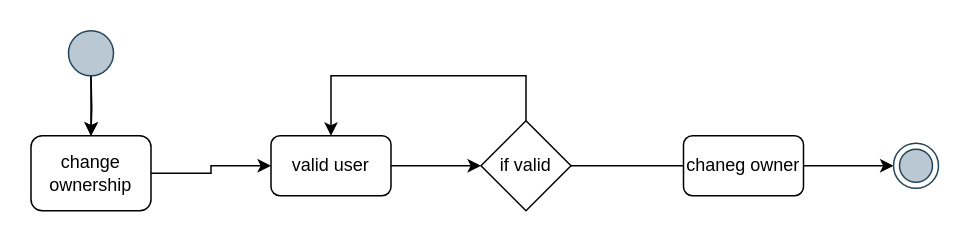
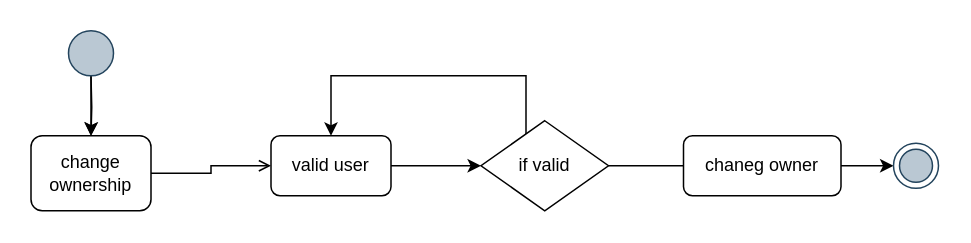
edge "change ownership" -> "valid user": arrowhead classic -> open
node "if valid": size 90x90 -> 128x90
node "chaneg owner": size 120x60 -> 158x60
